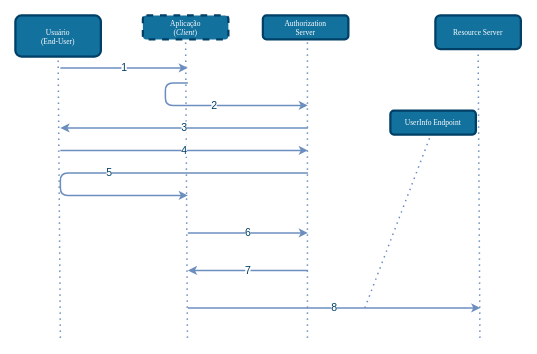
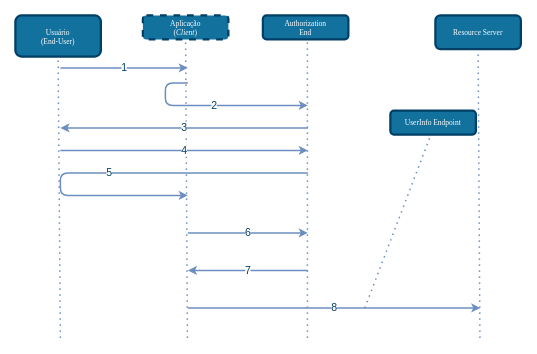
node "Authorization Server": label "Authorization Server" -> "Authorization End"
